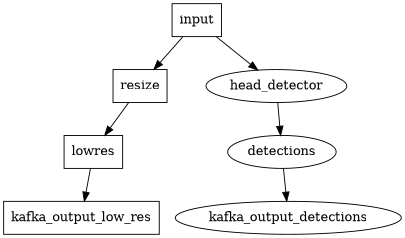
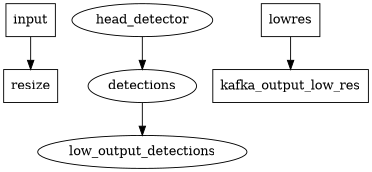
edge "input" -> "head_detector": removed
edge "resize" -> "lowres": removed
node "kafka_output_detections": label "kafka_output_detections" -> "low_output_detections"
